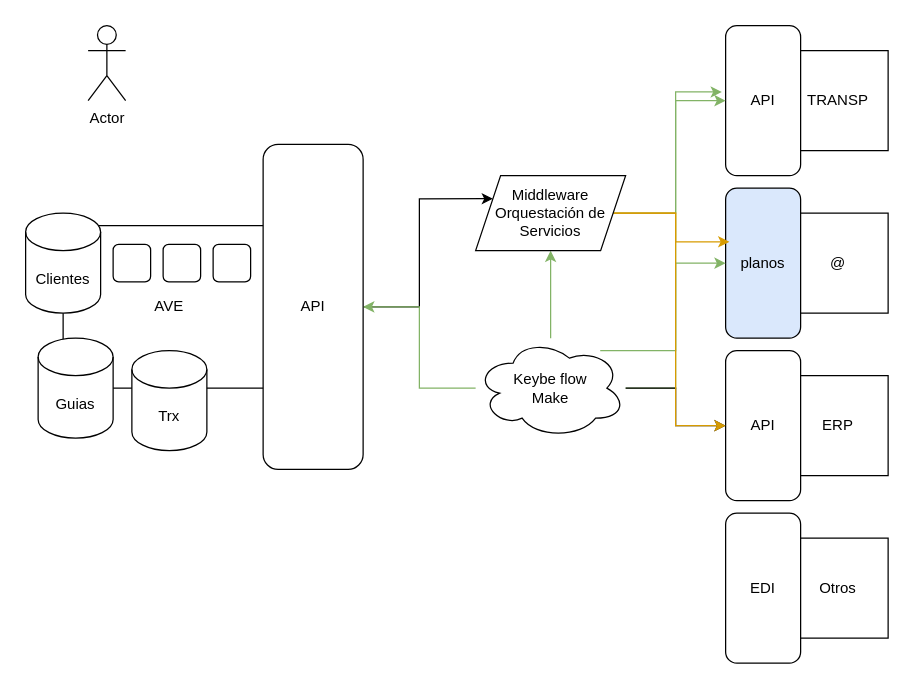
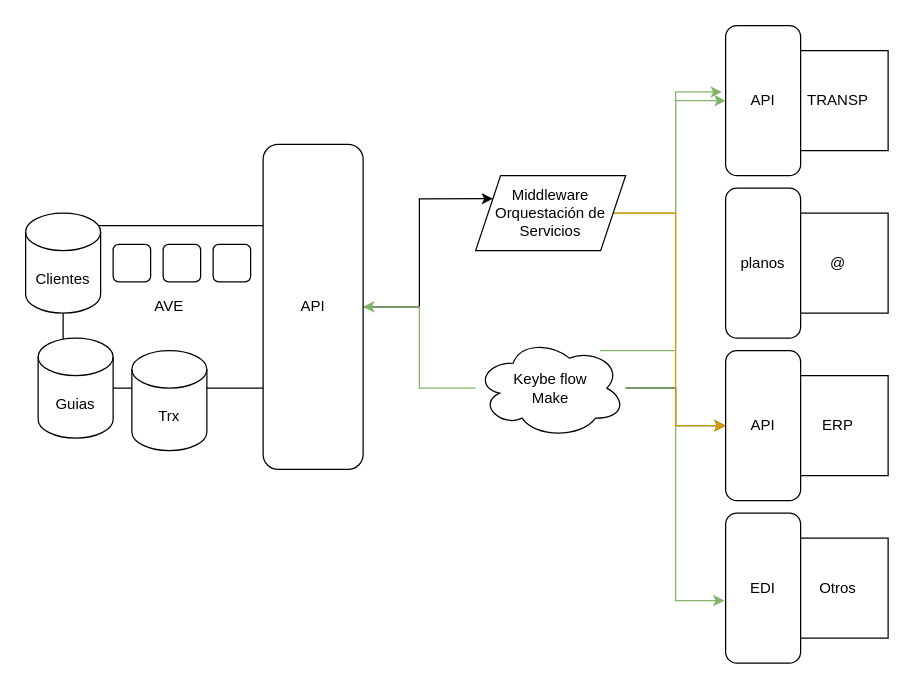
node "Actor": removed
edge "Middleware Orquestación de Servicios" -> "planos": removed
edge "Keybe flow Make" -> "planos": removed
node "planos": fillcolor #dae8fc -> #ffffff
edge "Keybe flow Make" -> "Middleware Orquestación de Servicios": now "Keybe flow Make" -> "EDI"
